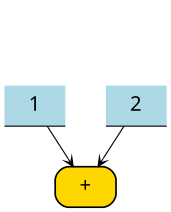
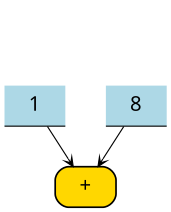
node "2": label "2" -> "8"
